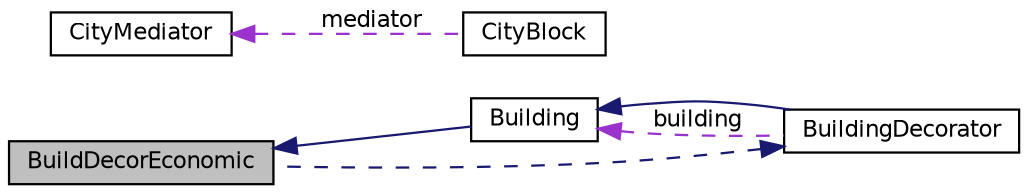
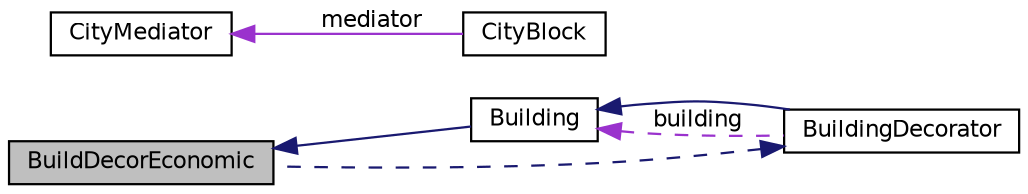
edge "CityBlock" -> "CityMediator": style dashed -> solid
